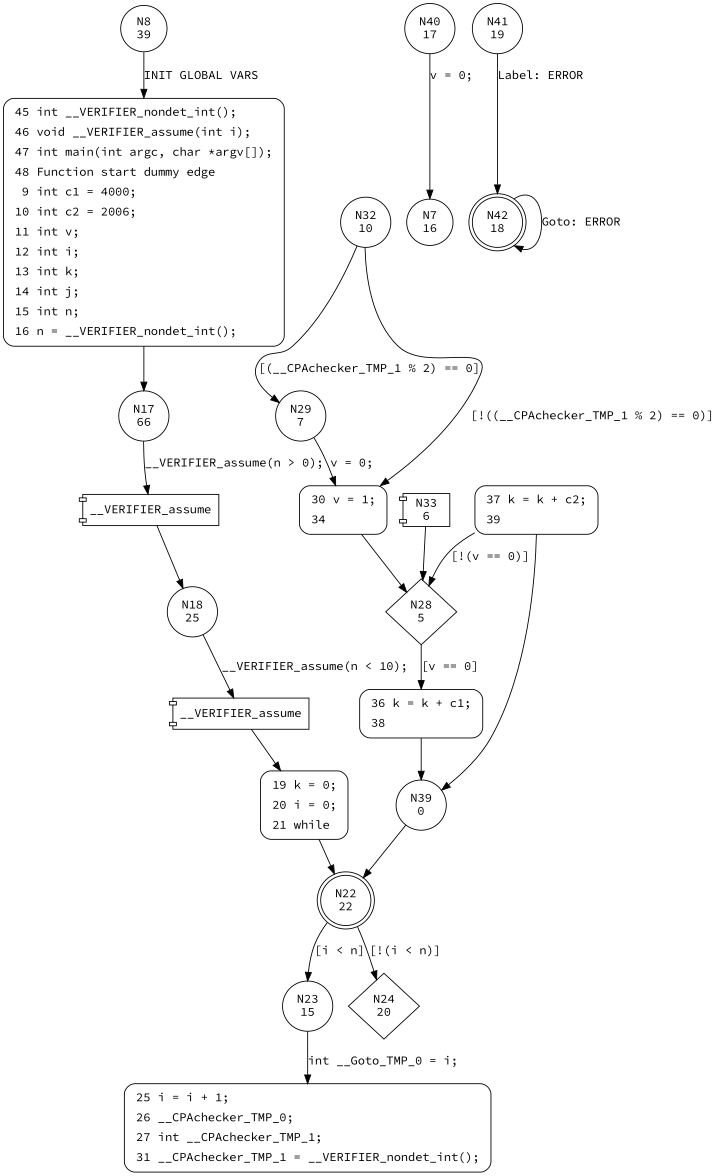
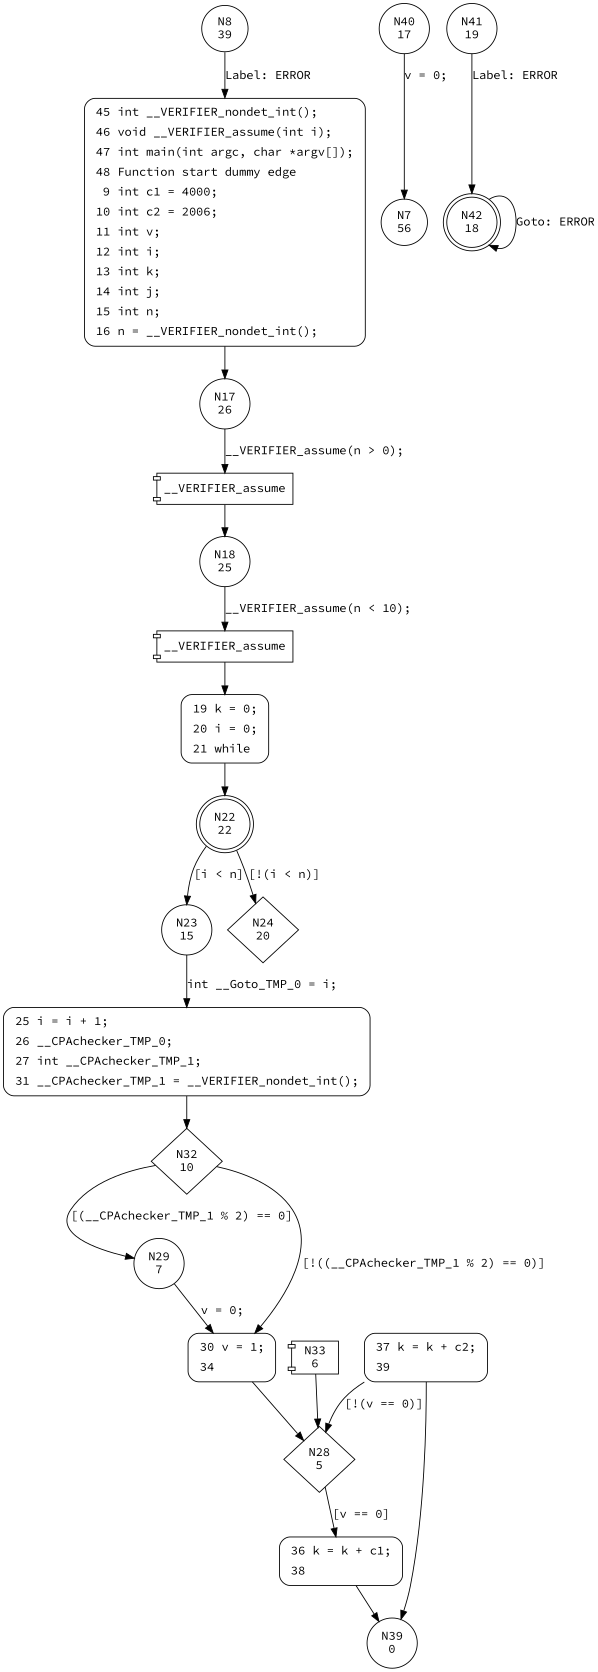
edge "N8 39" -> "45": label "INIT GLOBAL VARS" -> "Label: ERROR"
node "N32 10": shape circle -> diamond
node "N7 16": label "N7 16" -> "N7 56"
node "N17 66": label "N17 66" -> "N17 26"
edge "N39 0" -> "N22 22": removed
edge "25" -> "N32 10": added
